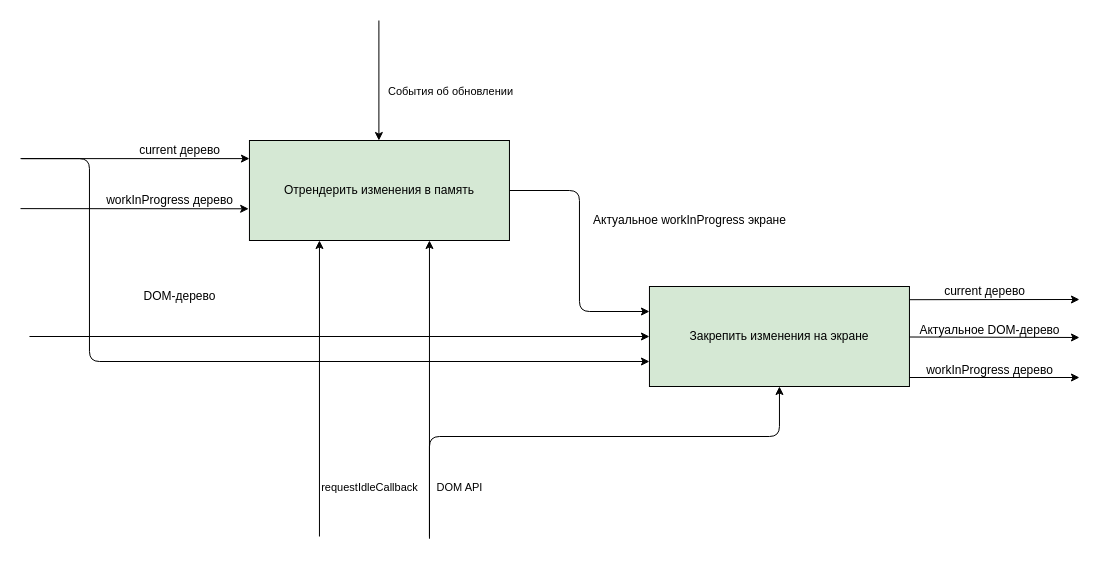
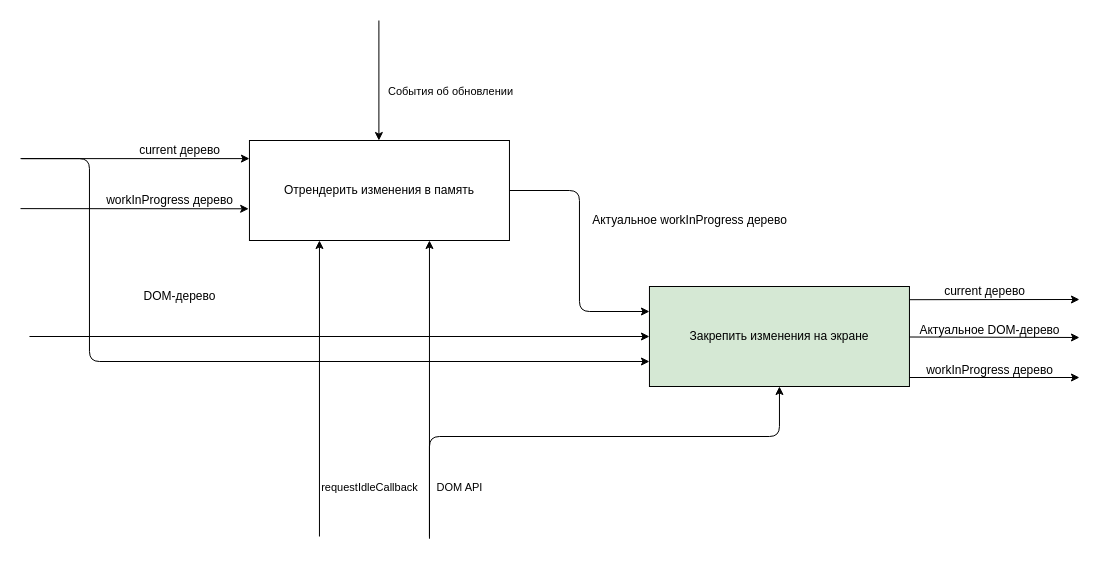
node "Отрендерить изменения в память": fillcolor #d5e8d4 -> #ffffff
node "Актуальное workInProgress экране": label "Актуальное workInProgress экране" -> "Актуальное workInProgress дерево"
